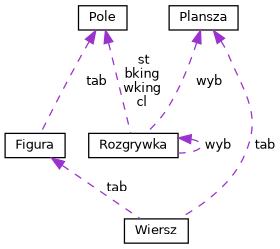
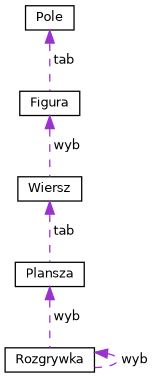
edge "Rozgrywka" -> "Pole": removed, label "st bking wking cl"
edge "Wiersz" -> "Plansza": reversed
edge "Wiersz" -> "Figura": label " tab" -> " wyb"
